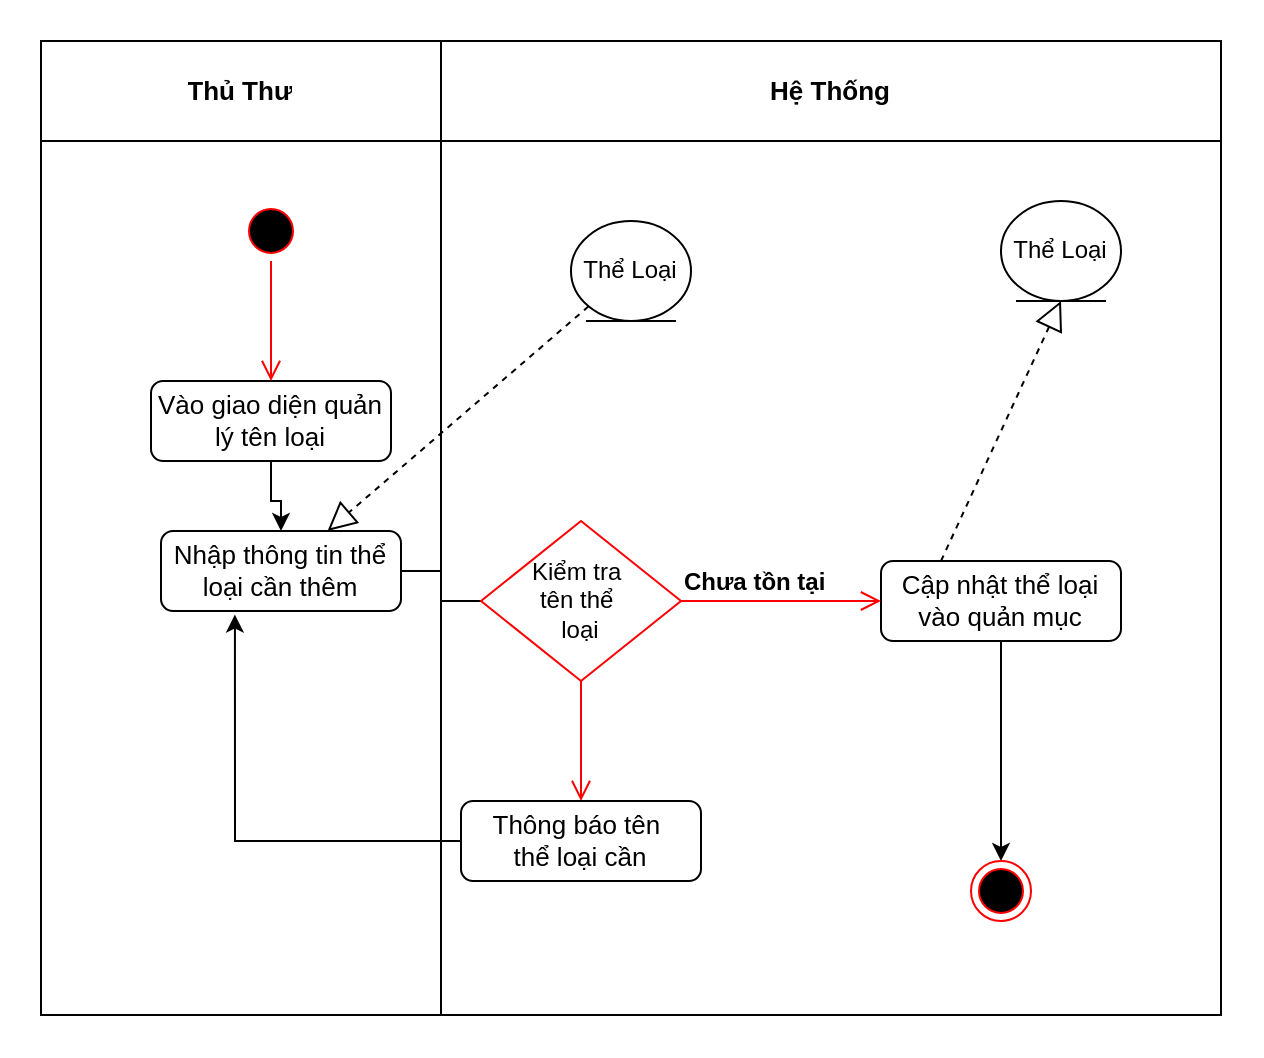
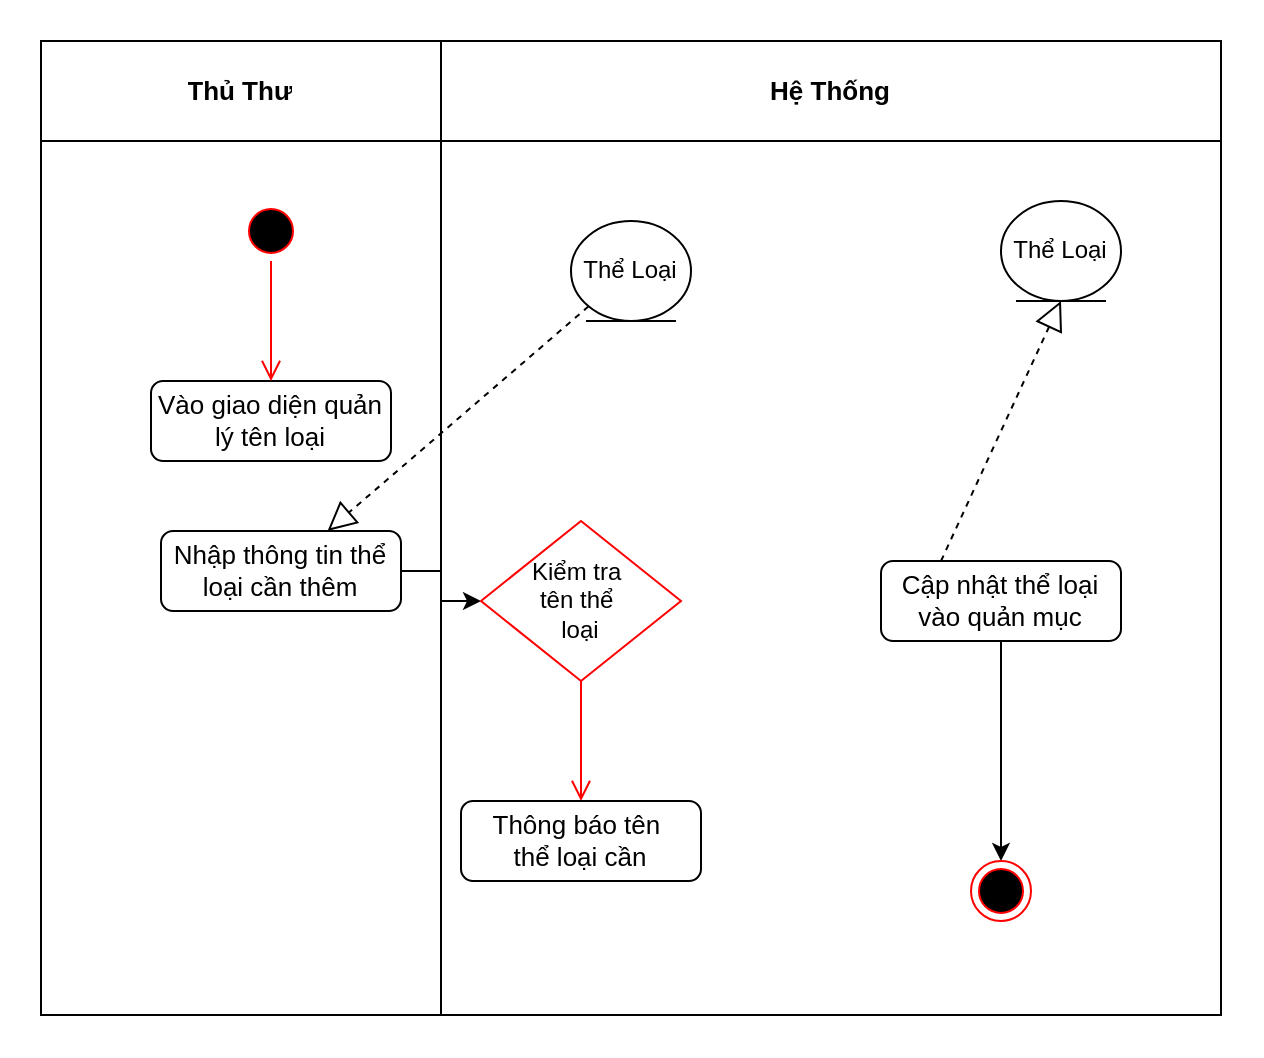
edge "Vào giao diện quản lý tên loại" -> "Nhập thông tin thể loại cần thêm": removed
edge "Nhập thông tin thể loại cần thêm" -- "Kiểm tra tên thể loại": arrowhead none -> classic
edge "Kiểm tra tên thể loại" -> "Cập nhật thể loại vào quản mục": removed, label "Chưa tồn tại"
edge "Thông báo tên thể loại cần" -> "Nhập thông tin thể loại cần thêm": removed
